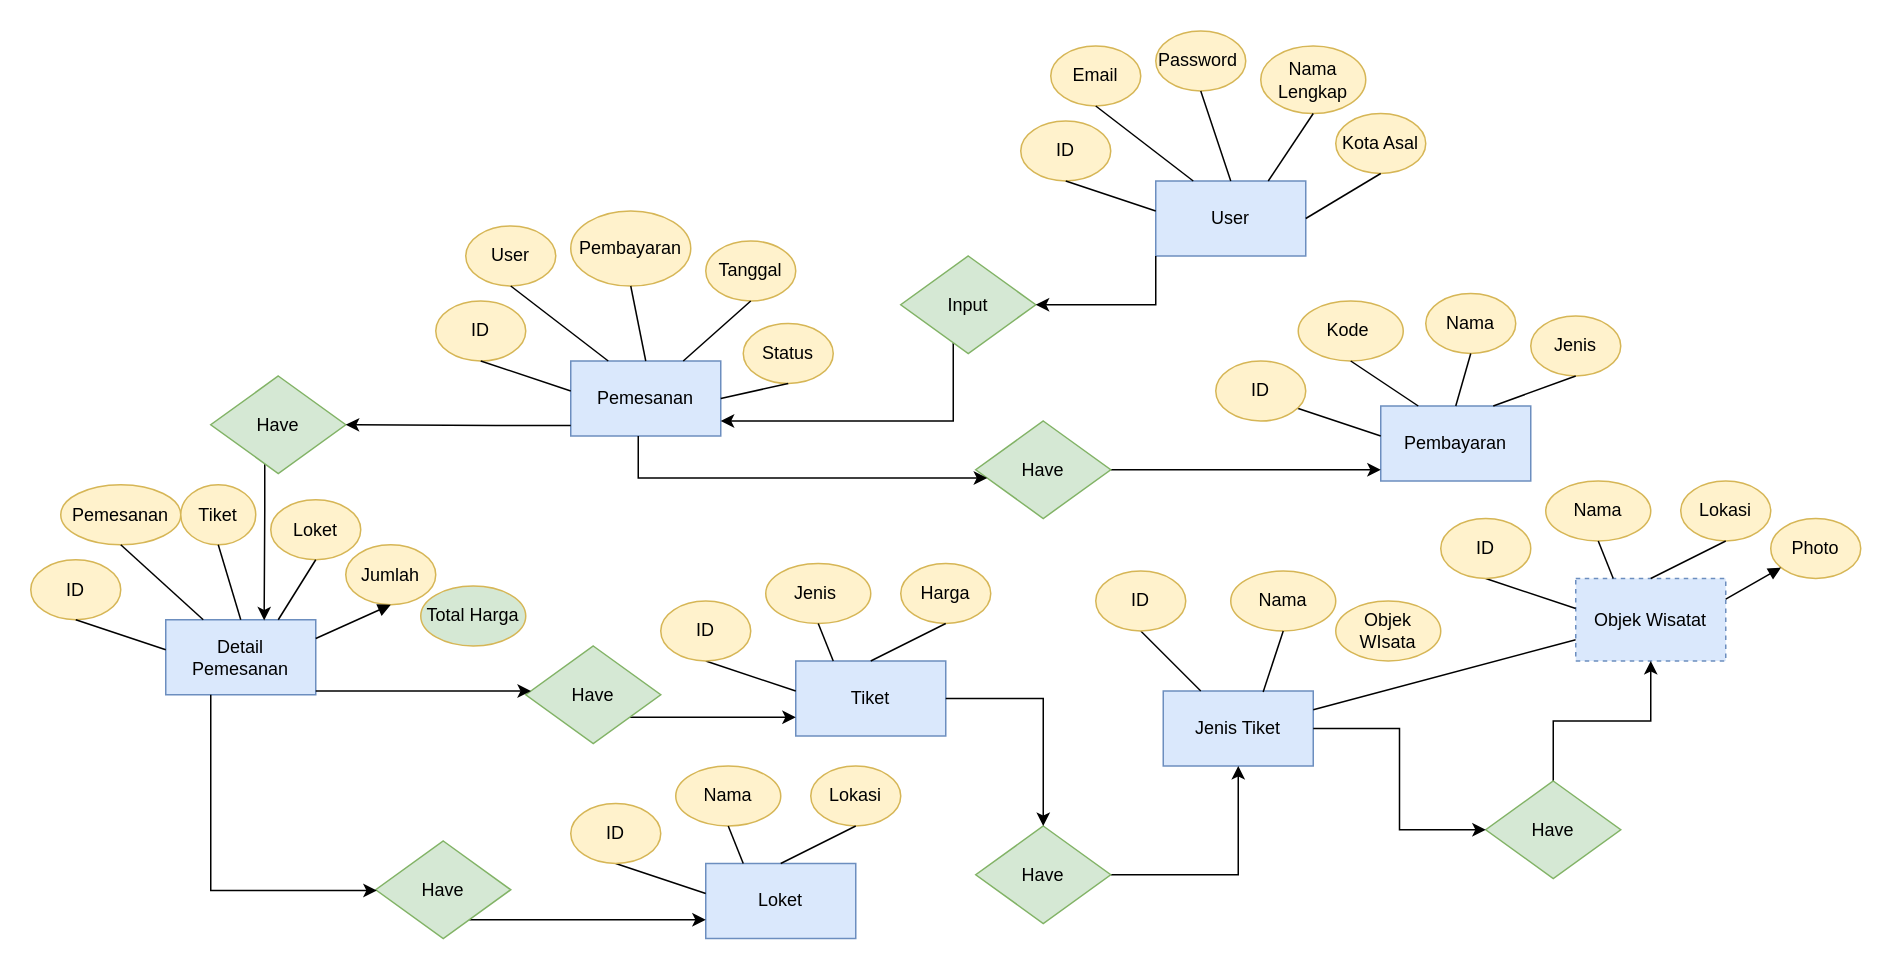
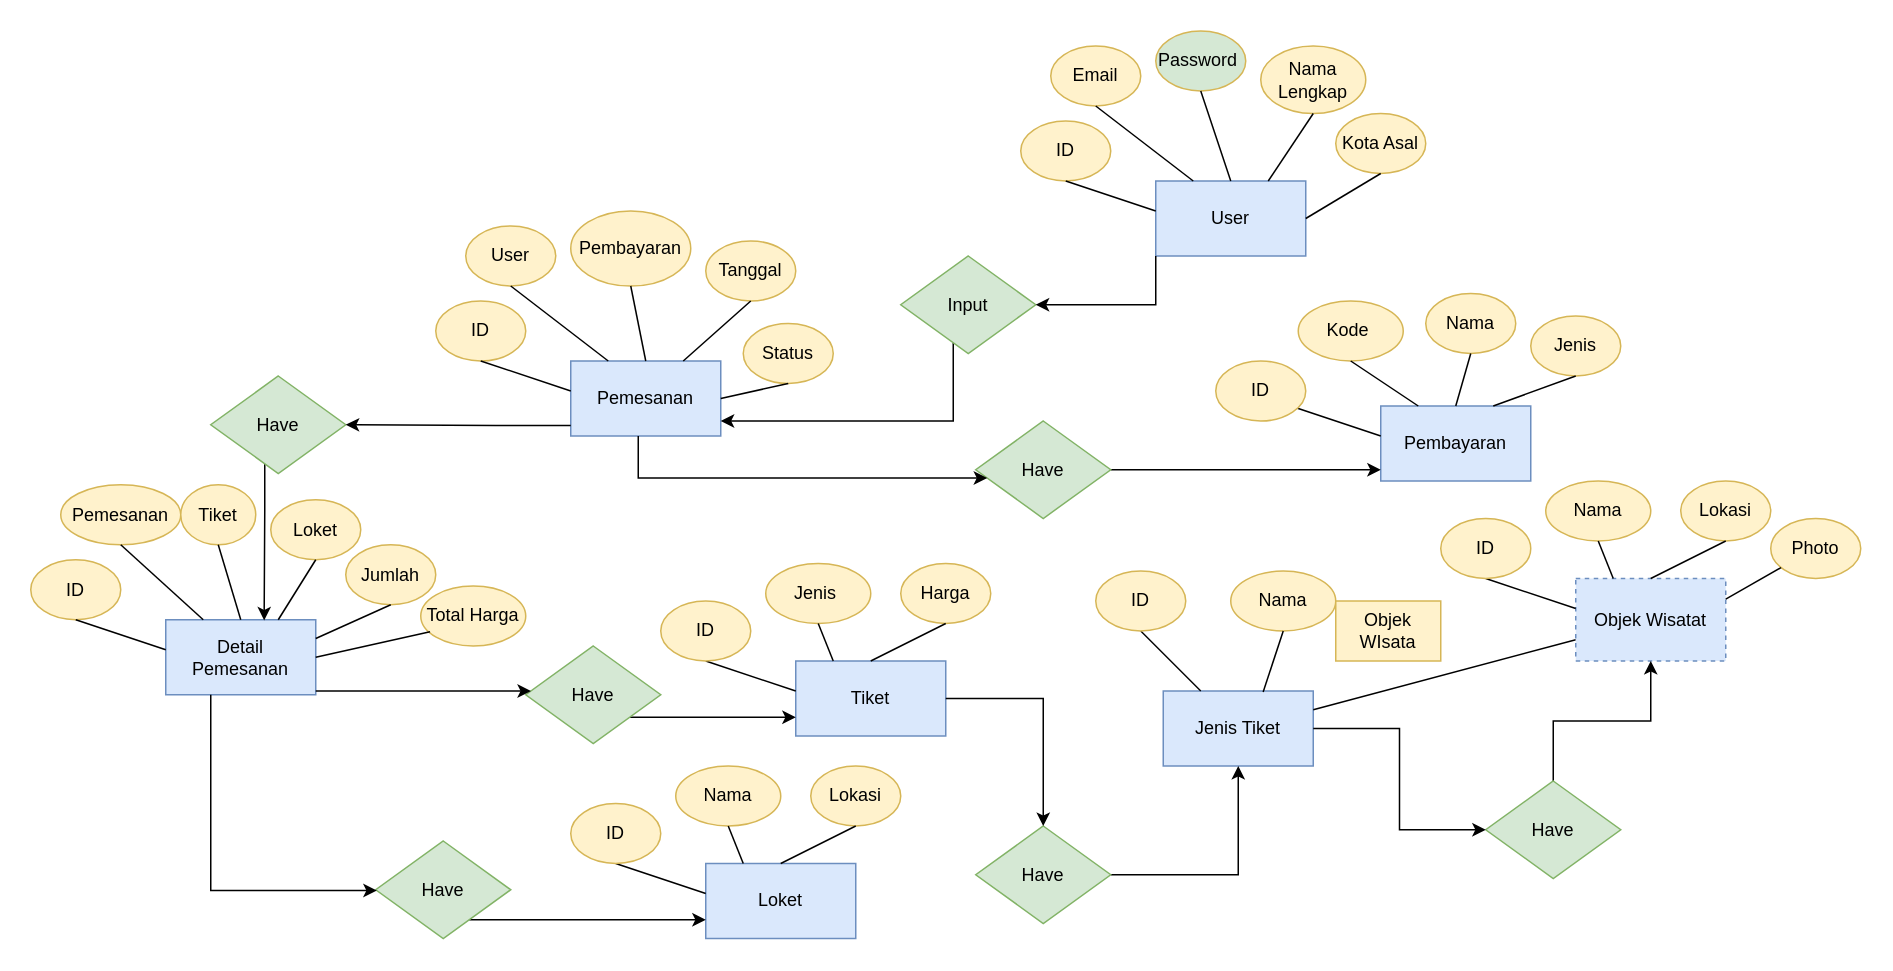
node "Password": fillcolor #fff2cc -> #d5e8d4
edge "Objek Wisatat" -> "Photo": arrowhead block -> none
edge "Detail Pemesanan" -> "Jumlah": arrowhead block -> none
node "Total Harga": fillcolor #d5e8d4 -> #fff2cc
node "Objek WIsata": shape ellipse -> rectangle
edge "Total Harga" -- "Detail Pemesanan": added
